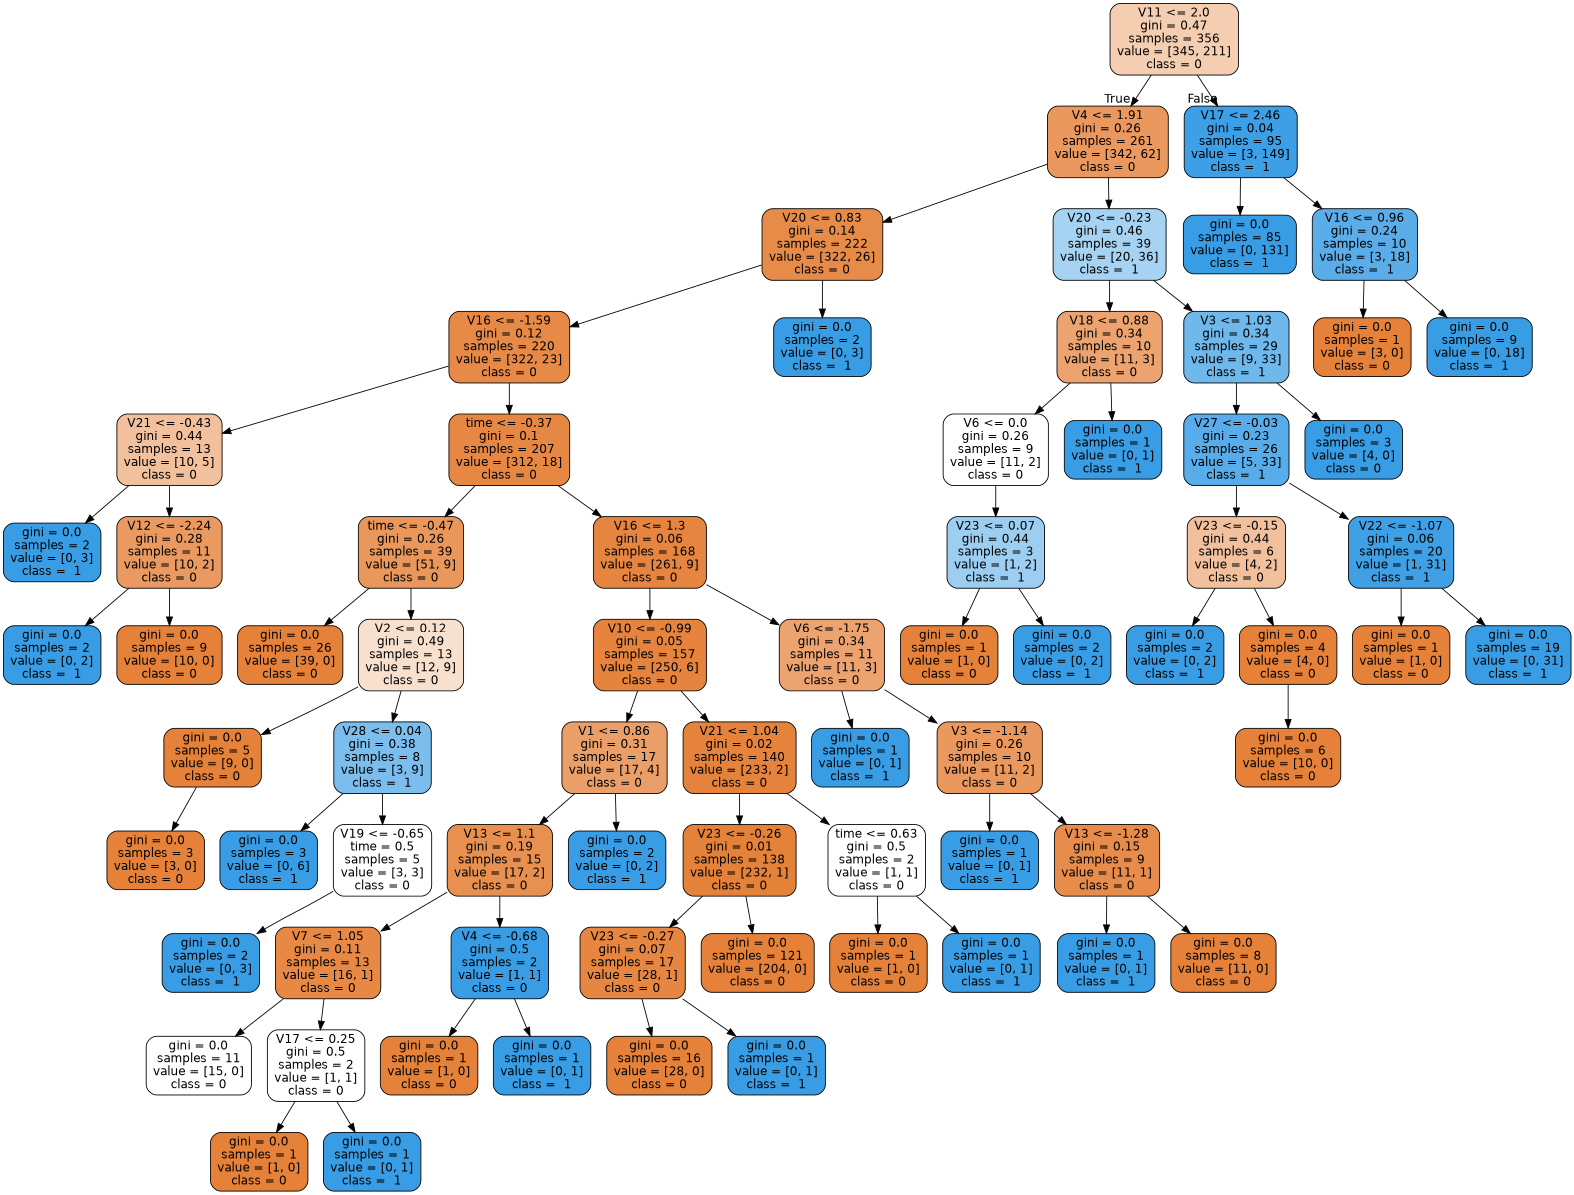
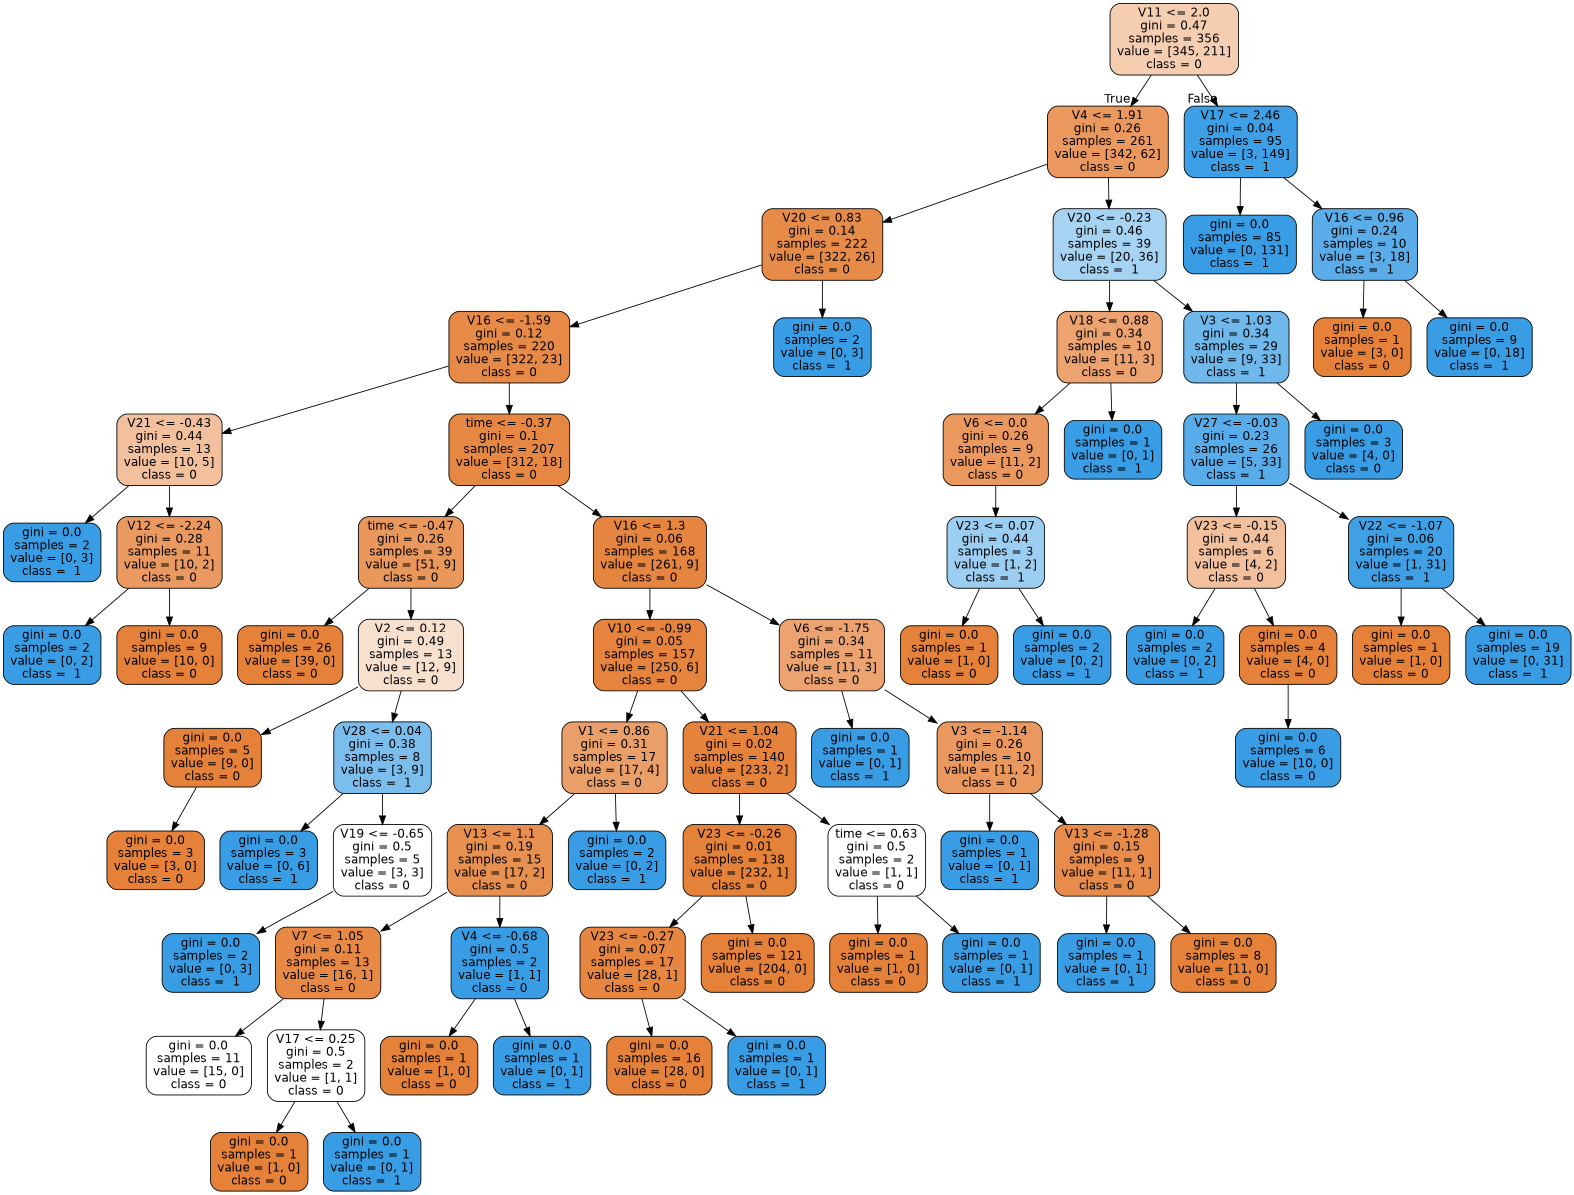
node "V6 <= 0.0 gini = 0.26 samples = 9 value = [11, 2] class = 0": fillcolor #ffffff -> #ea985d
node "gini = 0.0 samples = 6 value = [10, 0] class = 0": fillcolor #e58139 -> #399de5
node "V19 <= -0.65 time = 0.5 samples = 5 value = [3, 3] class = 0": label "V19 <= -0.65 time = 0.5 samples = 5 value = [3, 3] class = 0" -> "V19 <= -0.65 gini = 0.5 samples = 5 value = [3, 3] class = 0"
